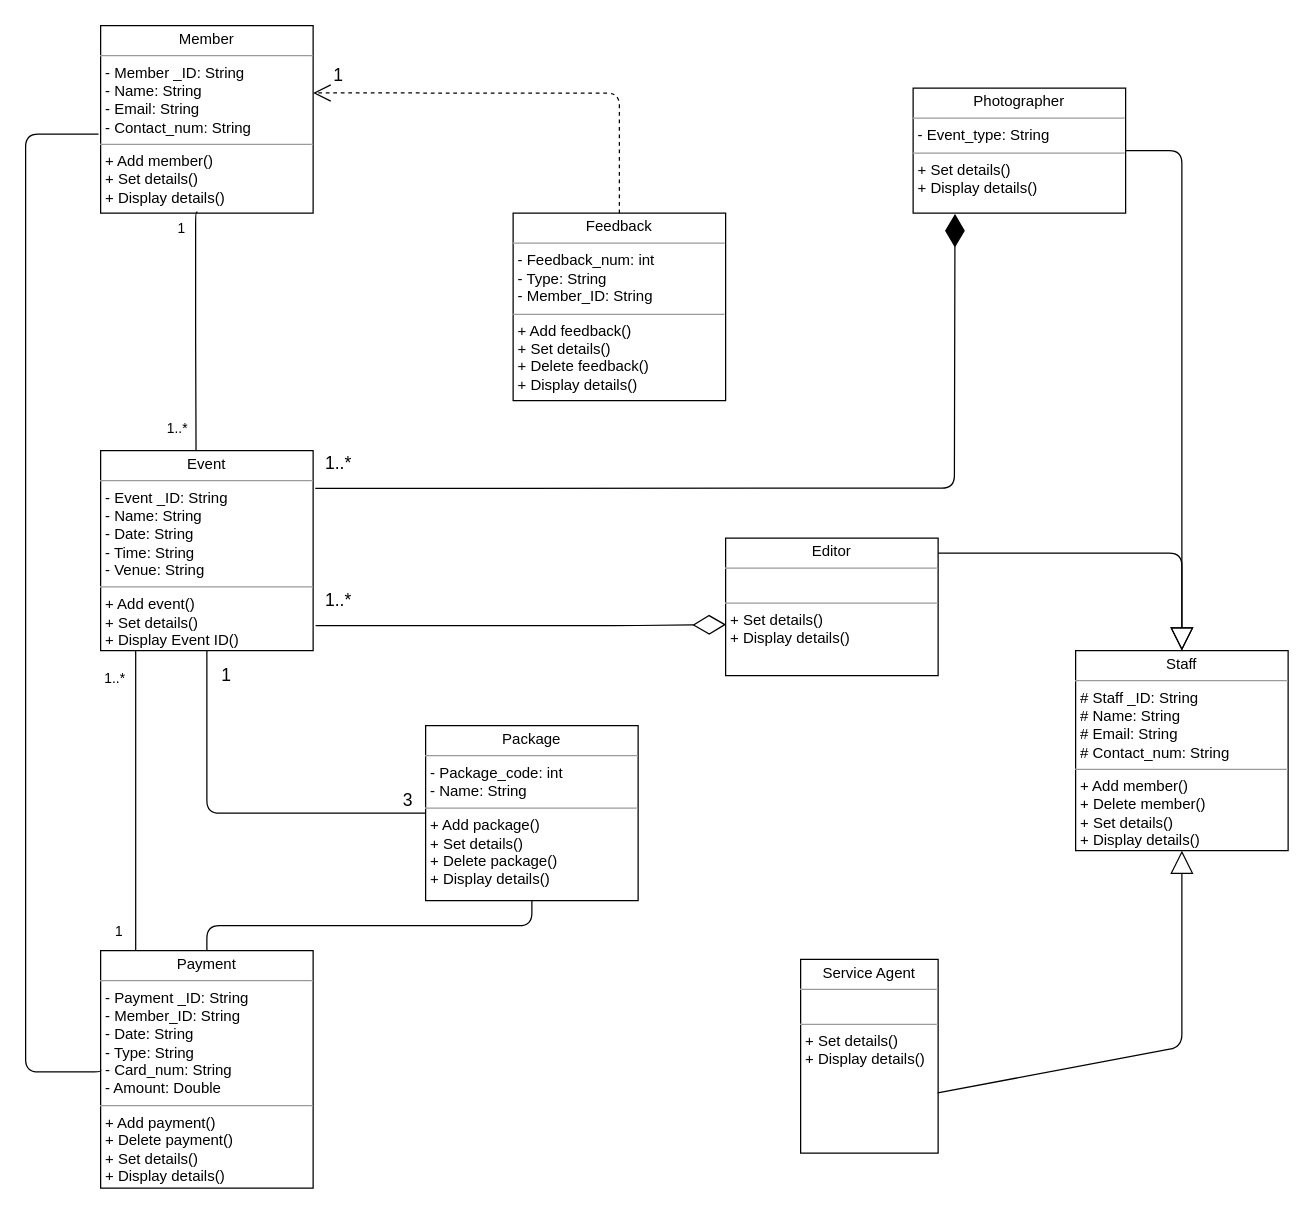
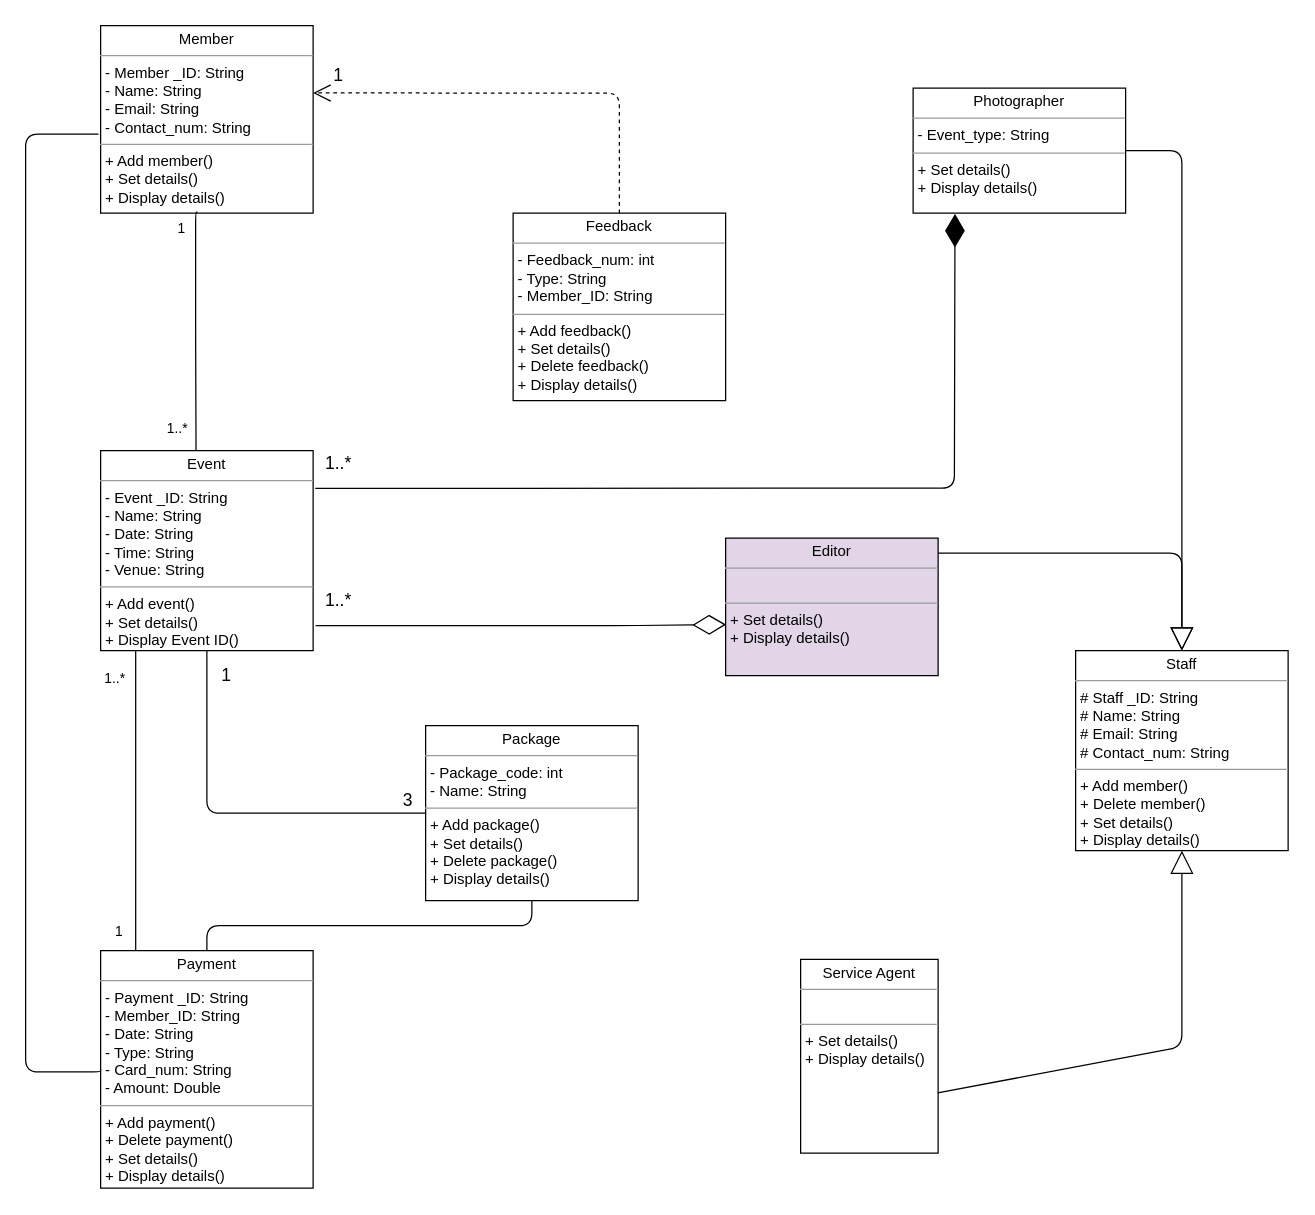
node "Editor + Set details() + Display details()": fillcolor #ffffff -> #e1d5e7
